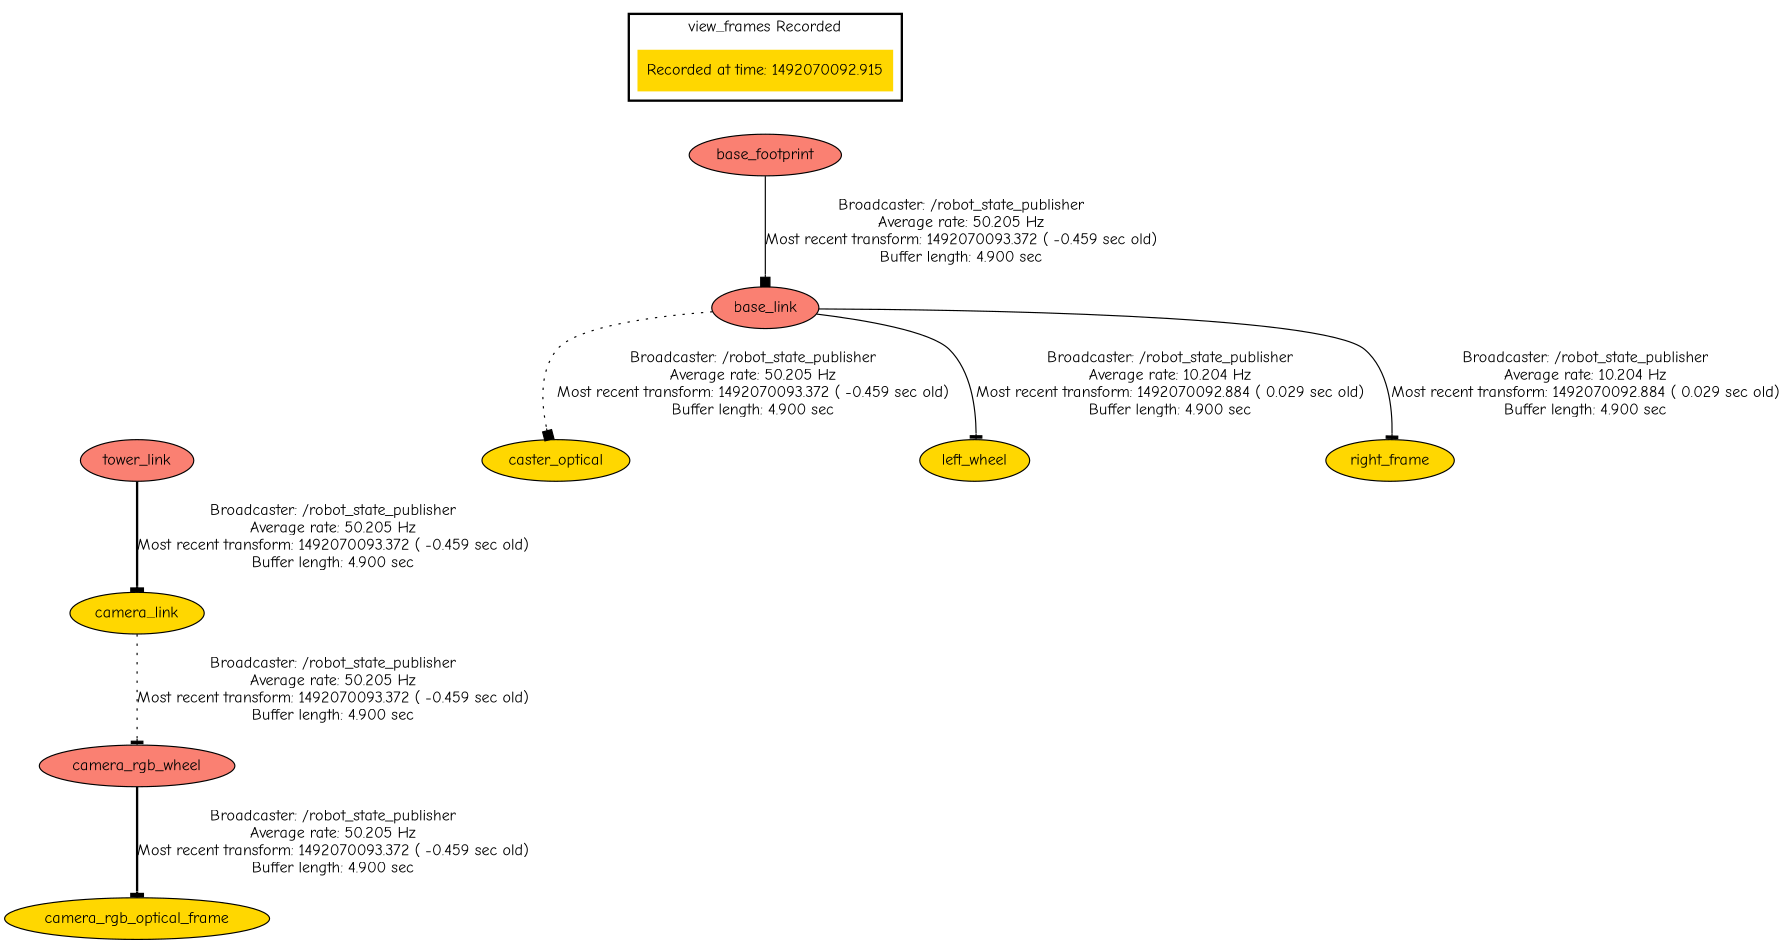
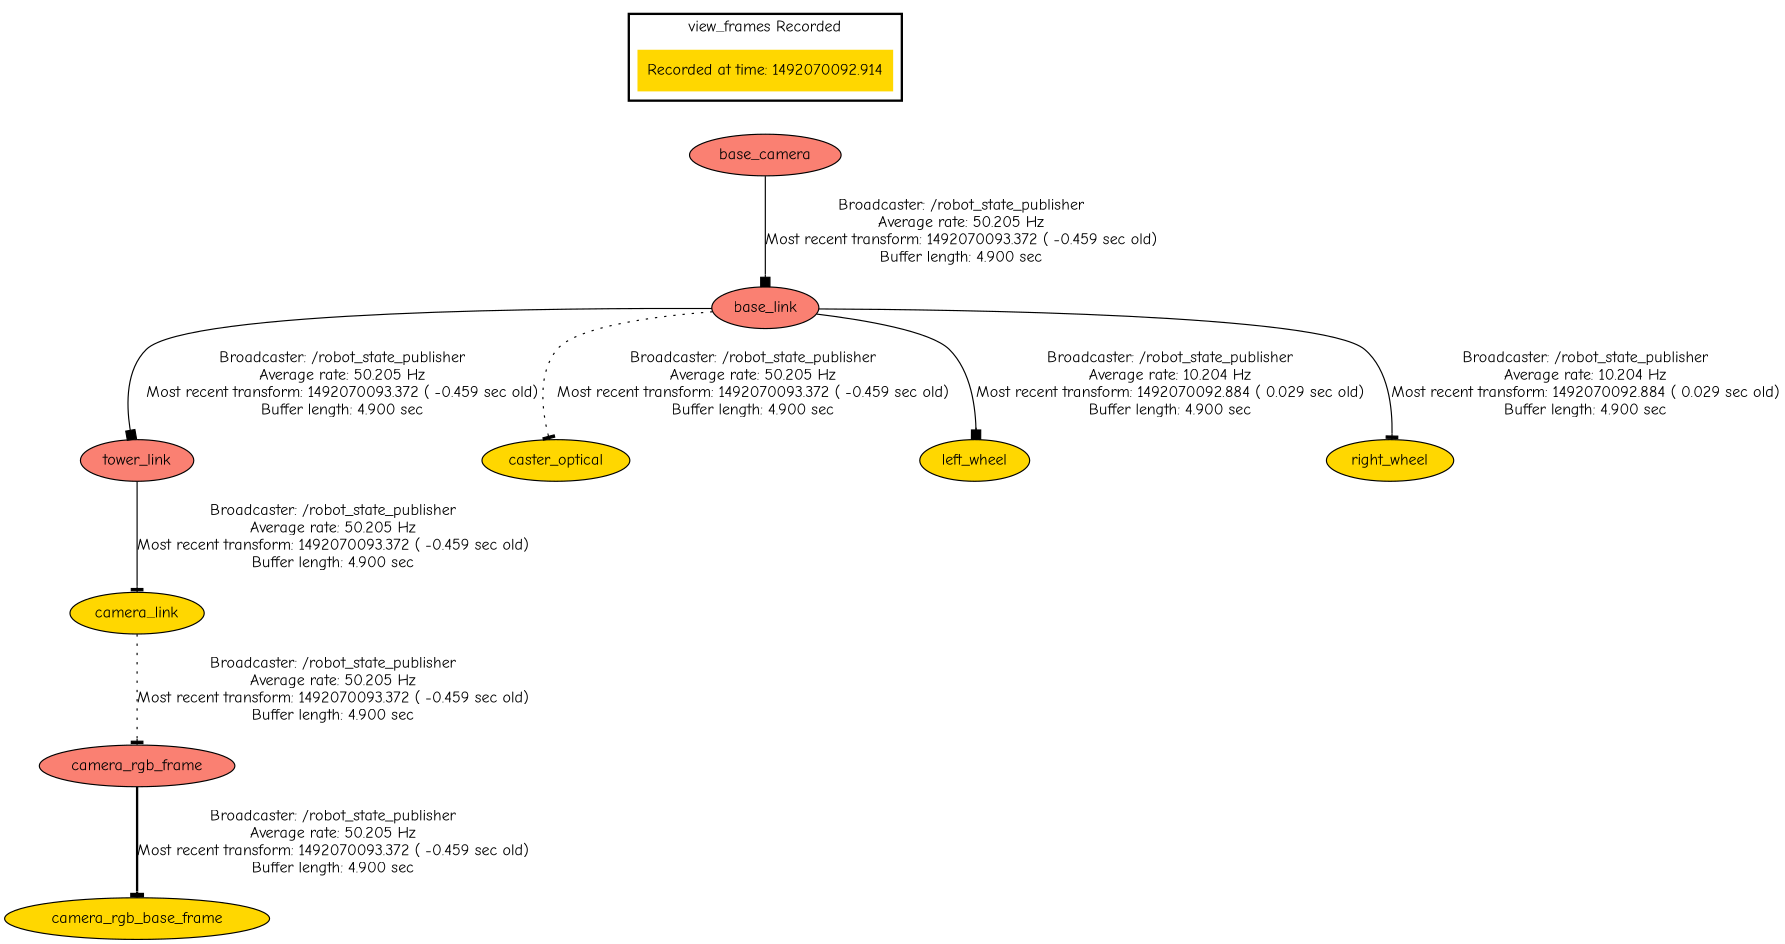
node "Recorded at time: 1492070092.915": label "Recorded at time: 1492070092.915" -> "Recorded at time: 1492070092.914"
node "base_footprint": label "base_footprint" -> "base_camera"
edge "base_link" -> "tower_link": added, label "Broadcaster: /robot_state_publisher Average rate: 50.205 Hz Most recent transform: 1492070093.372 ( -0.459 sec old) Buffer length: 4.900 sec"
edge "base_link" -> "caster_optical": arrowhead box -> tee
edge "base_link" -> "left_wheel": arrowhead tee -> box
node "right_frame": label "right_frame" -> "right_wheel"
edge "tower_link" -> "camera_link": style bold -> solid
node "camera_rgb_wheel": label "camera_rgb_wheel" -> "camera_rgb_frame"
node "camera_rgb_optical_frame": label "camera_rgb_optical_frame" -> "camera_rgb_base_frame"
